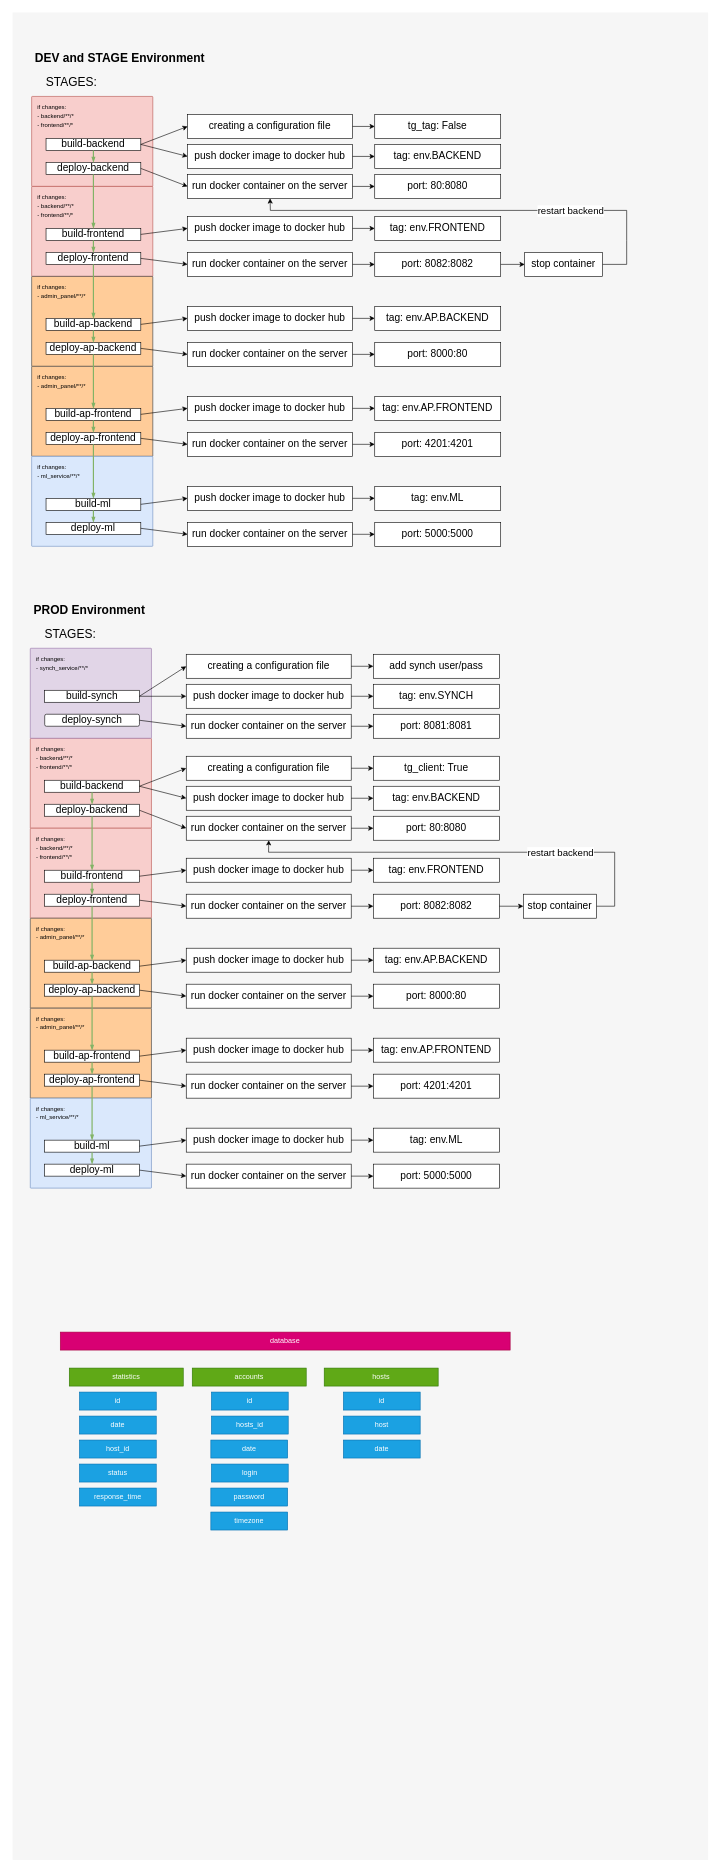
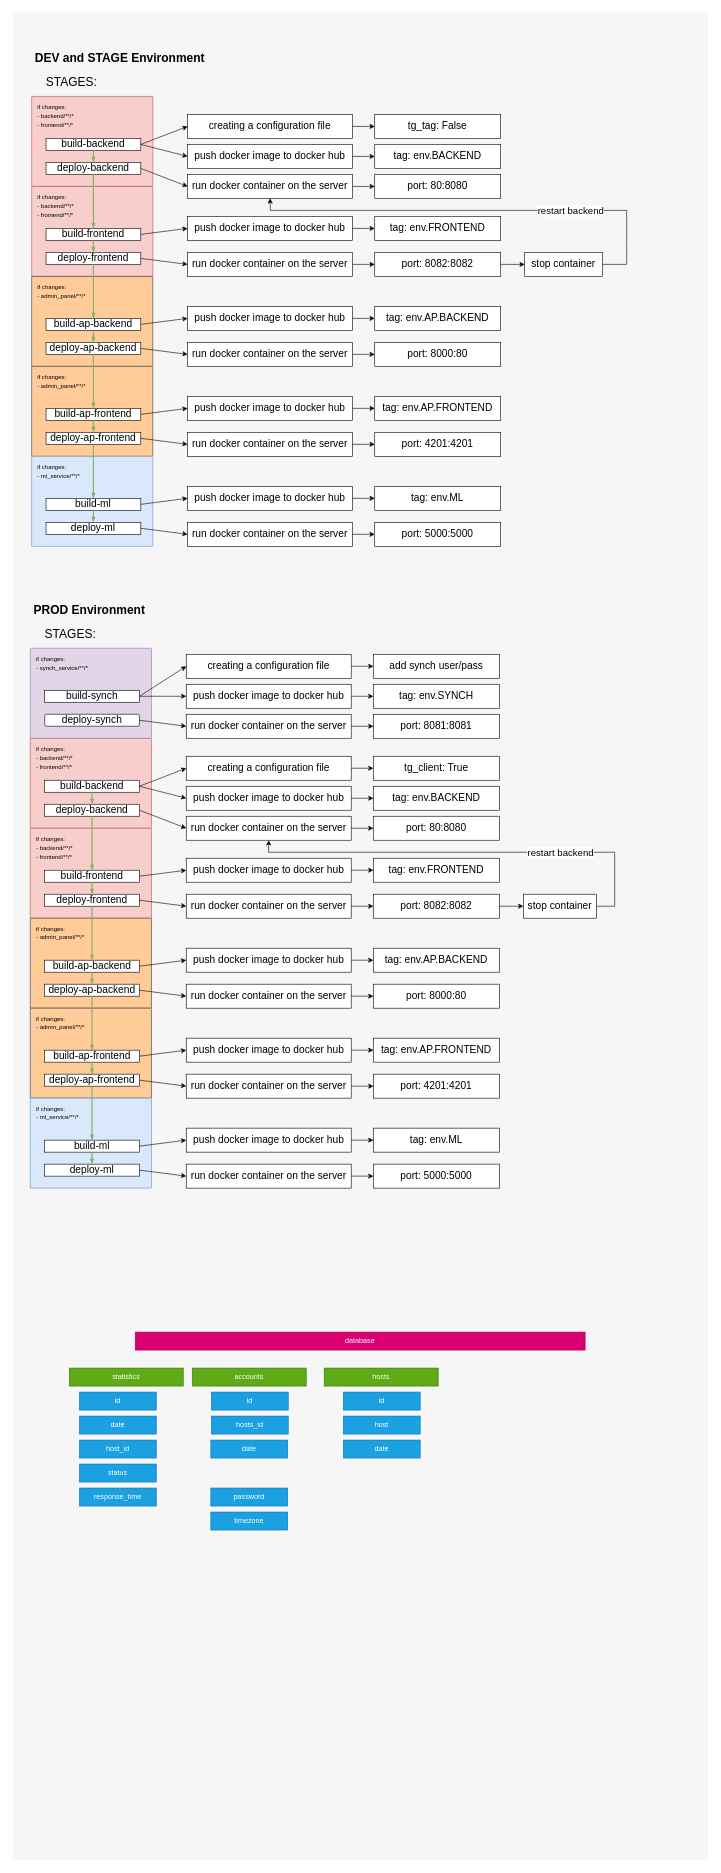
node "database": moved (285, 1341) -> (360, 1341)
node "login": removed
